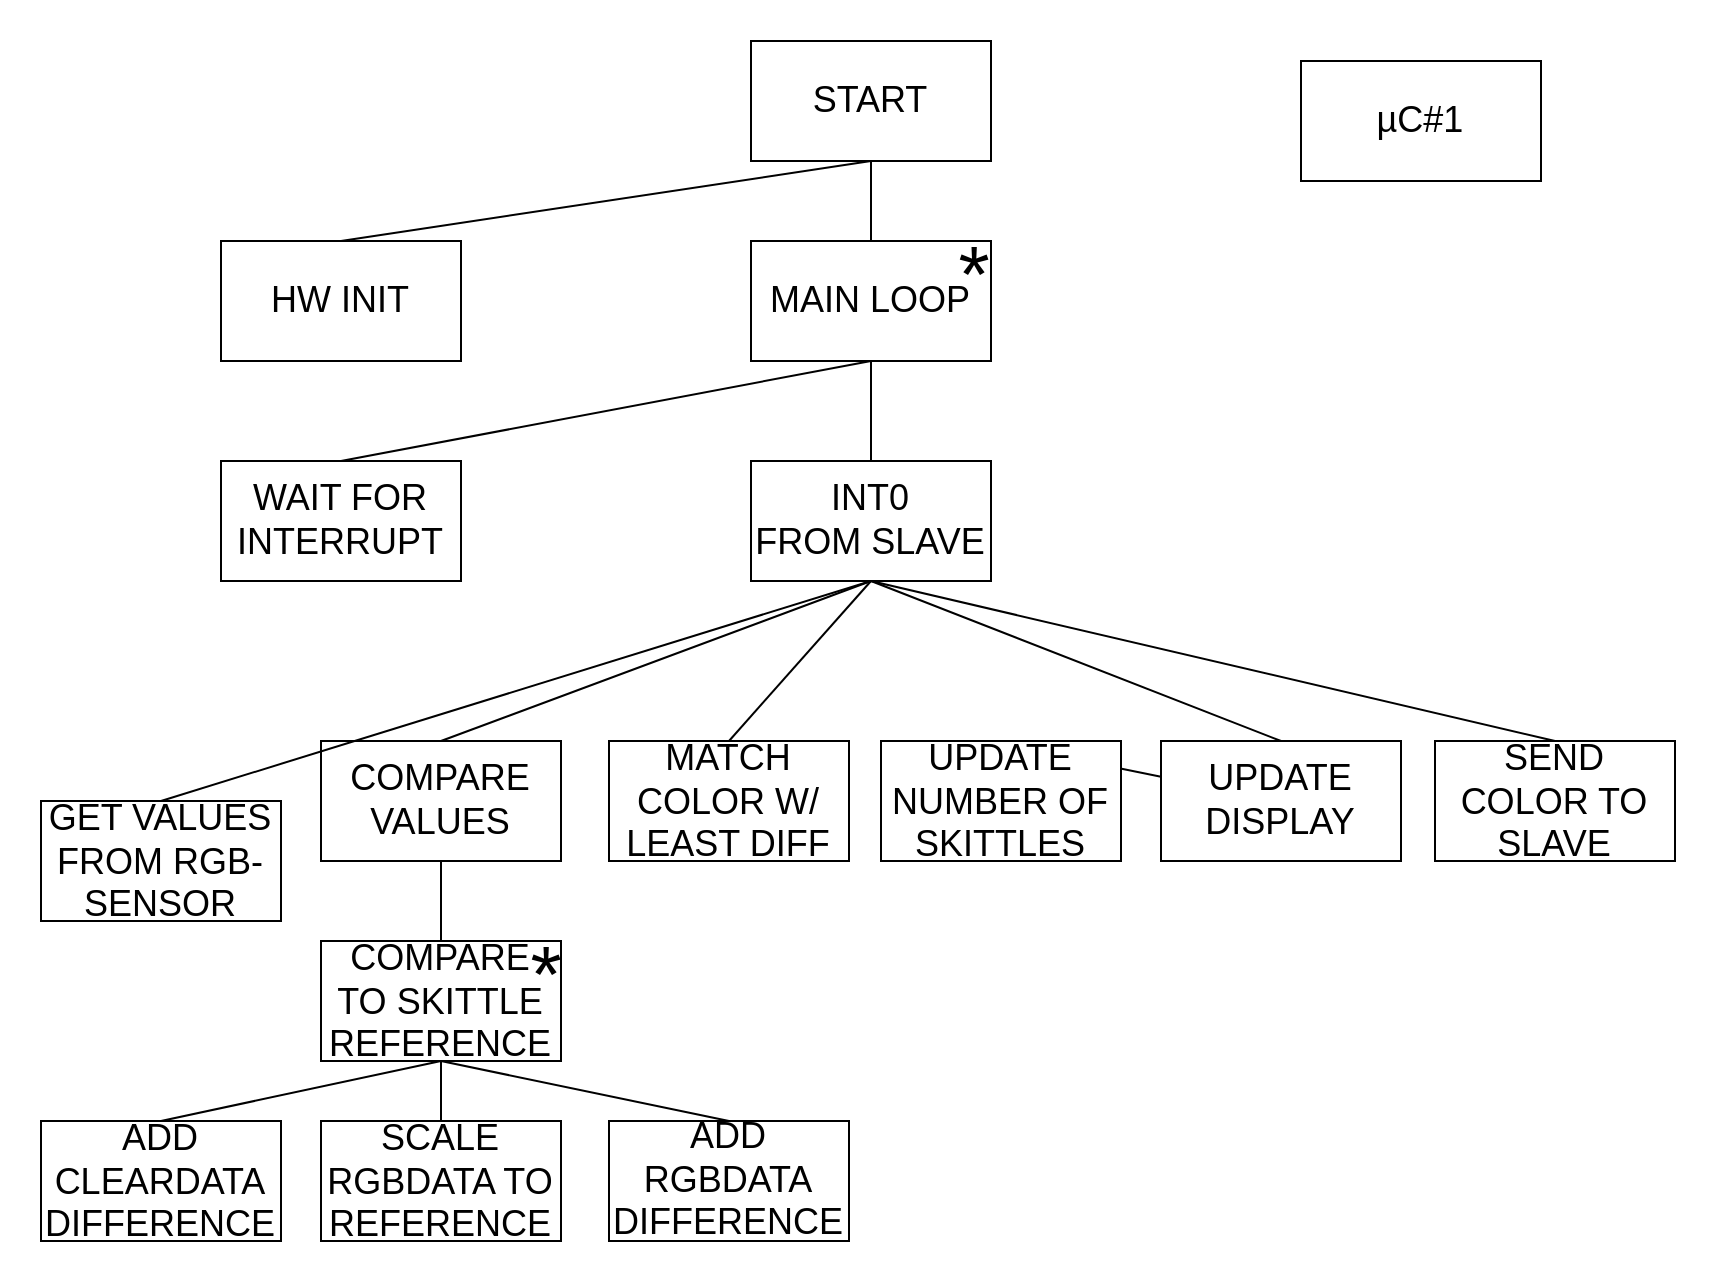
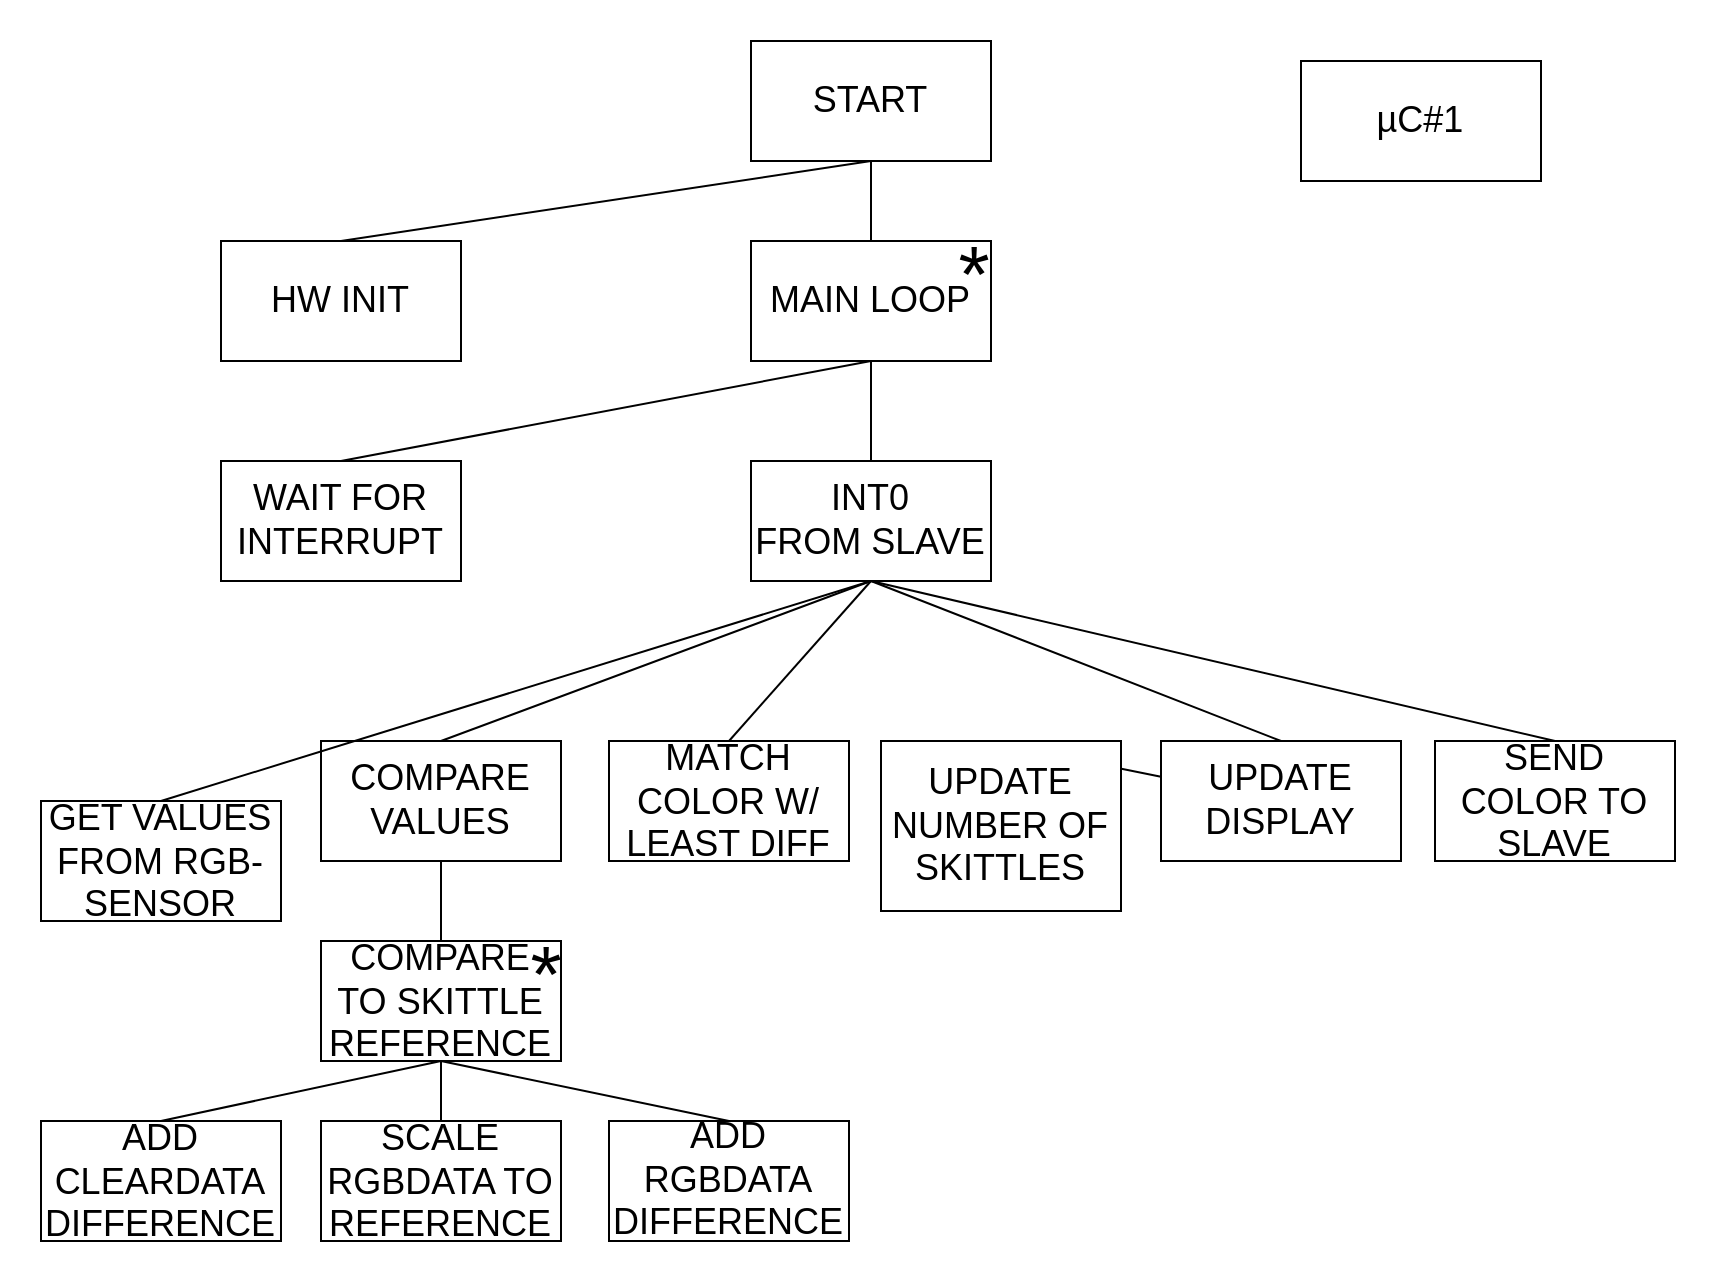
node "UPDATE NUMBER OF SKITTLES": size 240x120 -> 240x170
